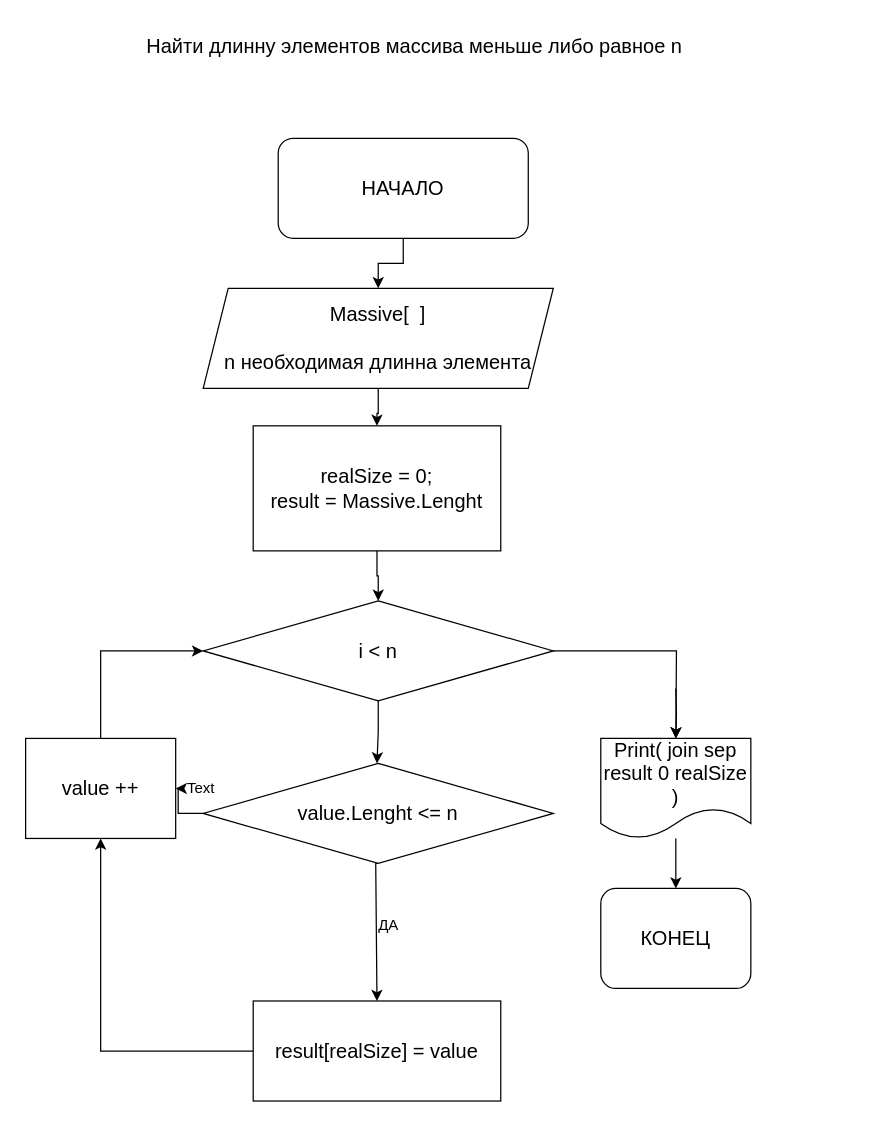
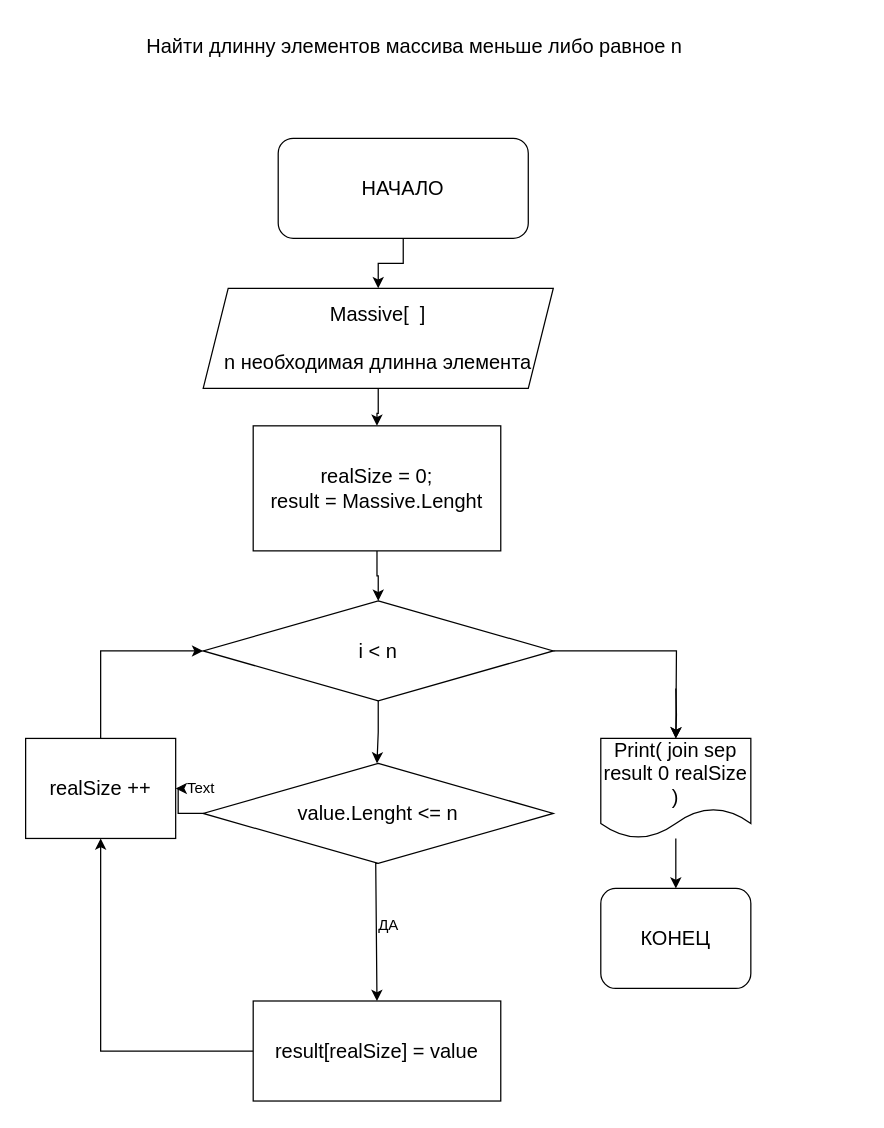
node "value ++": label "value ++" -> "realSize ++"
